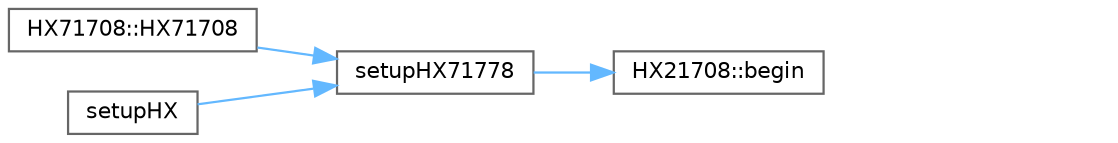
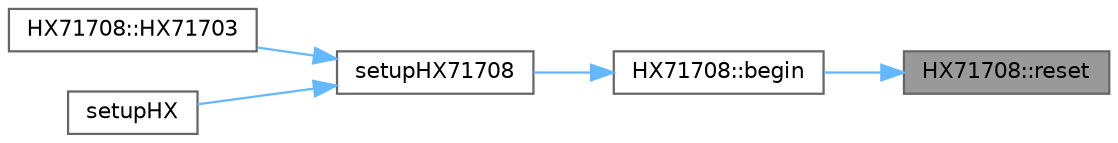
node "HX71708::HX71708": label "HX71708::HX71708" -> "HX71708::HX71703"
node "setupHX71778": label "setupHX71778" -> "setupHX71708"
node "HX21708::begin": label "HX21708::begin" -> "HX71708::begin"
node "HX71708::reset": added
